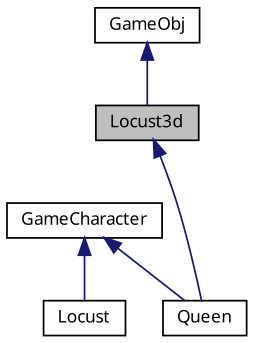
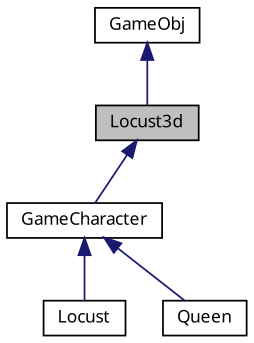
edge "Queen" -> "Locust3d": now "GameCharacter" -> "Locust3d"
